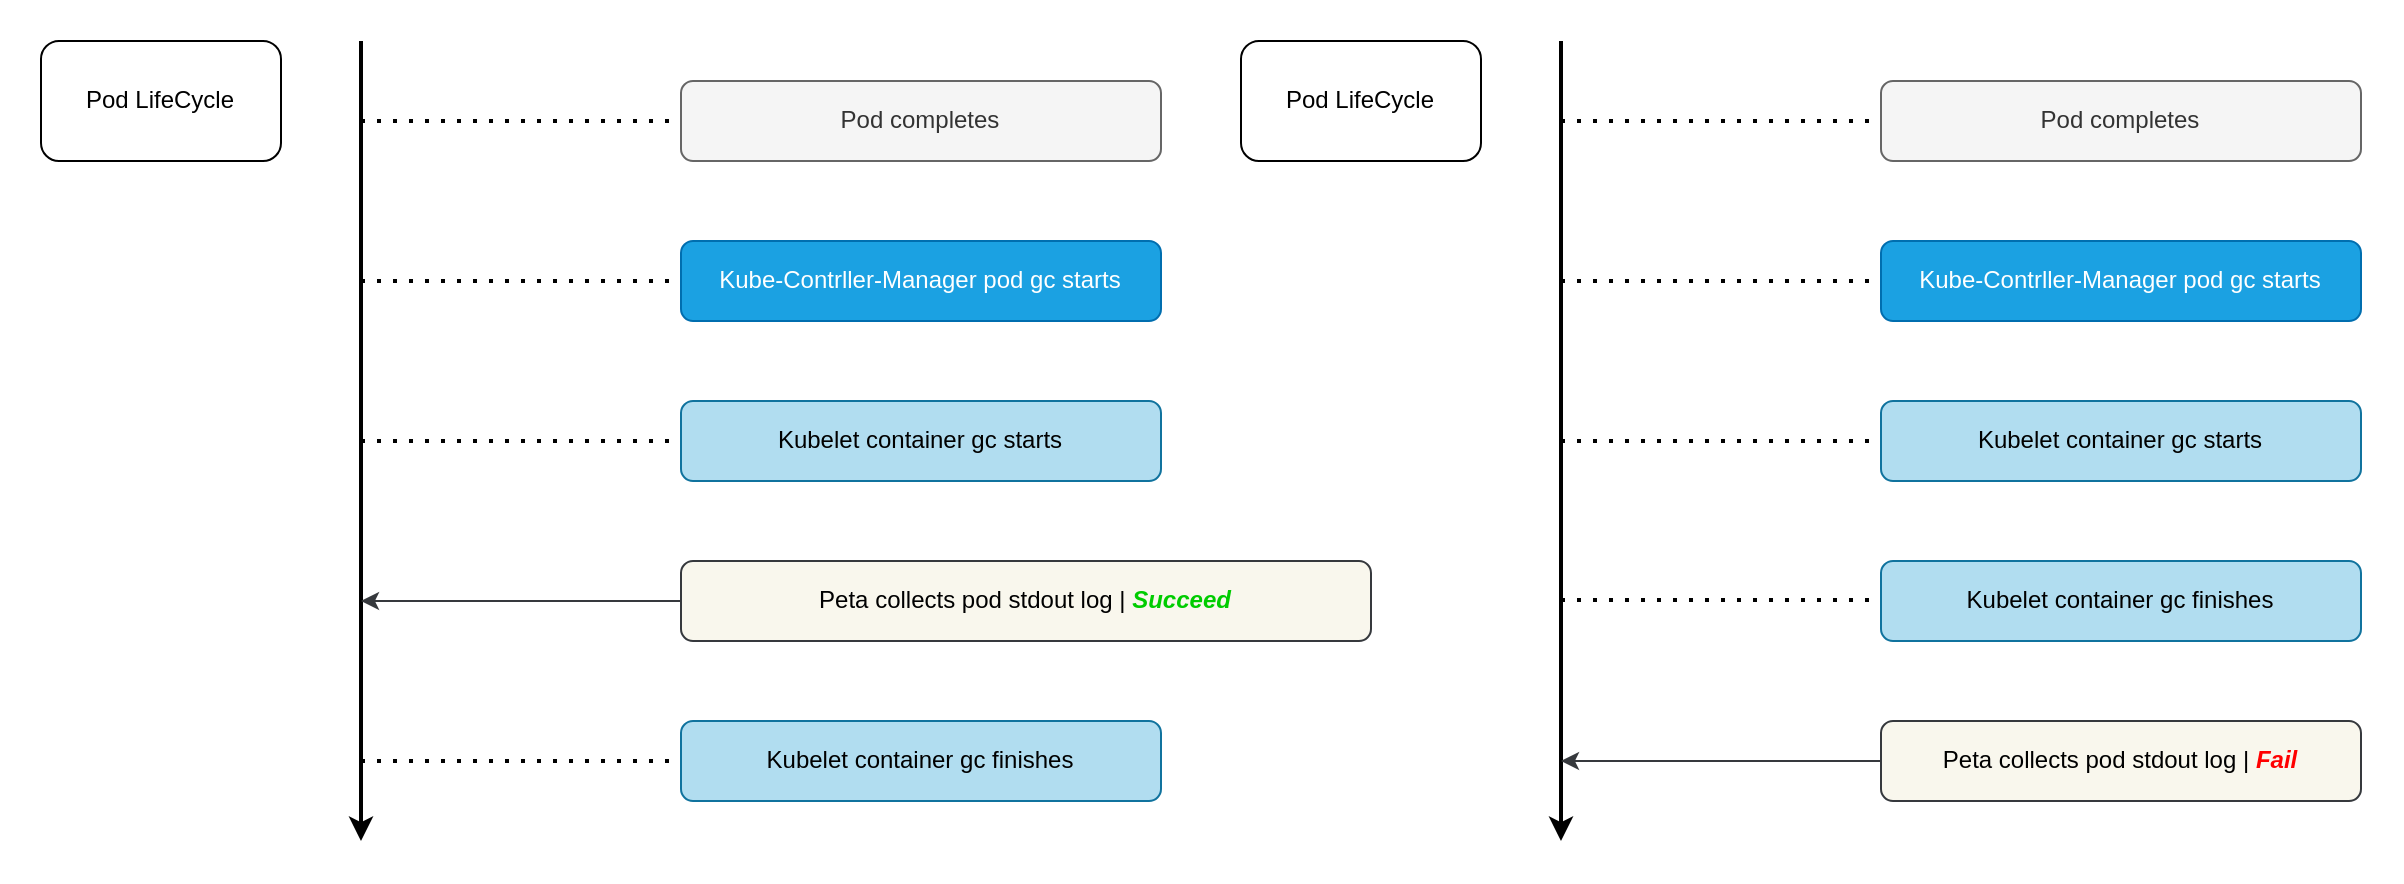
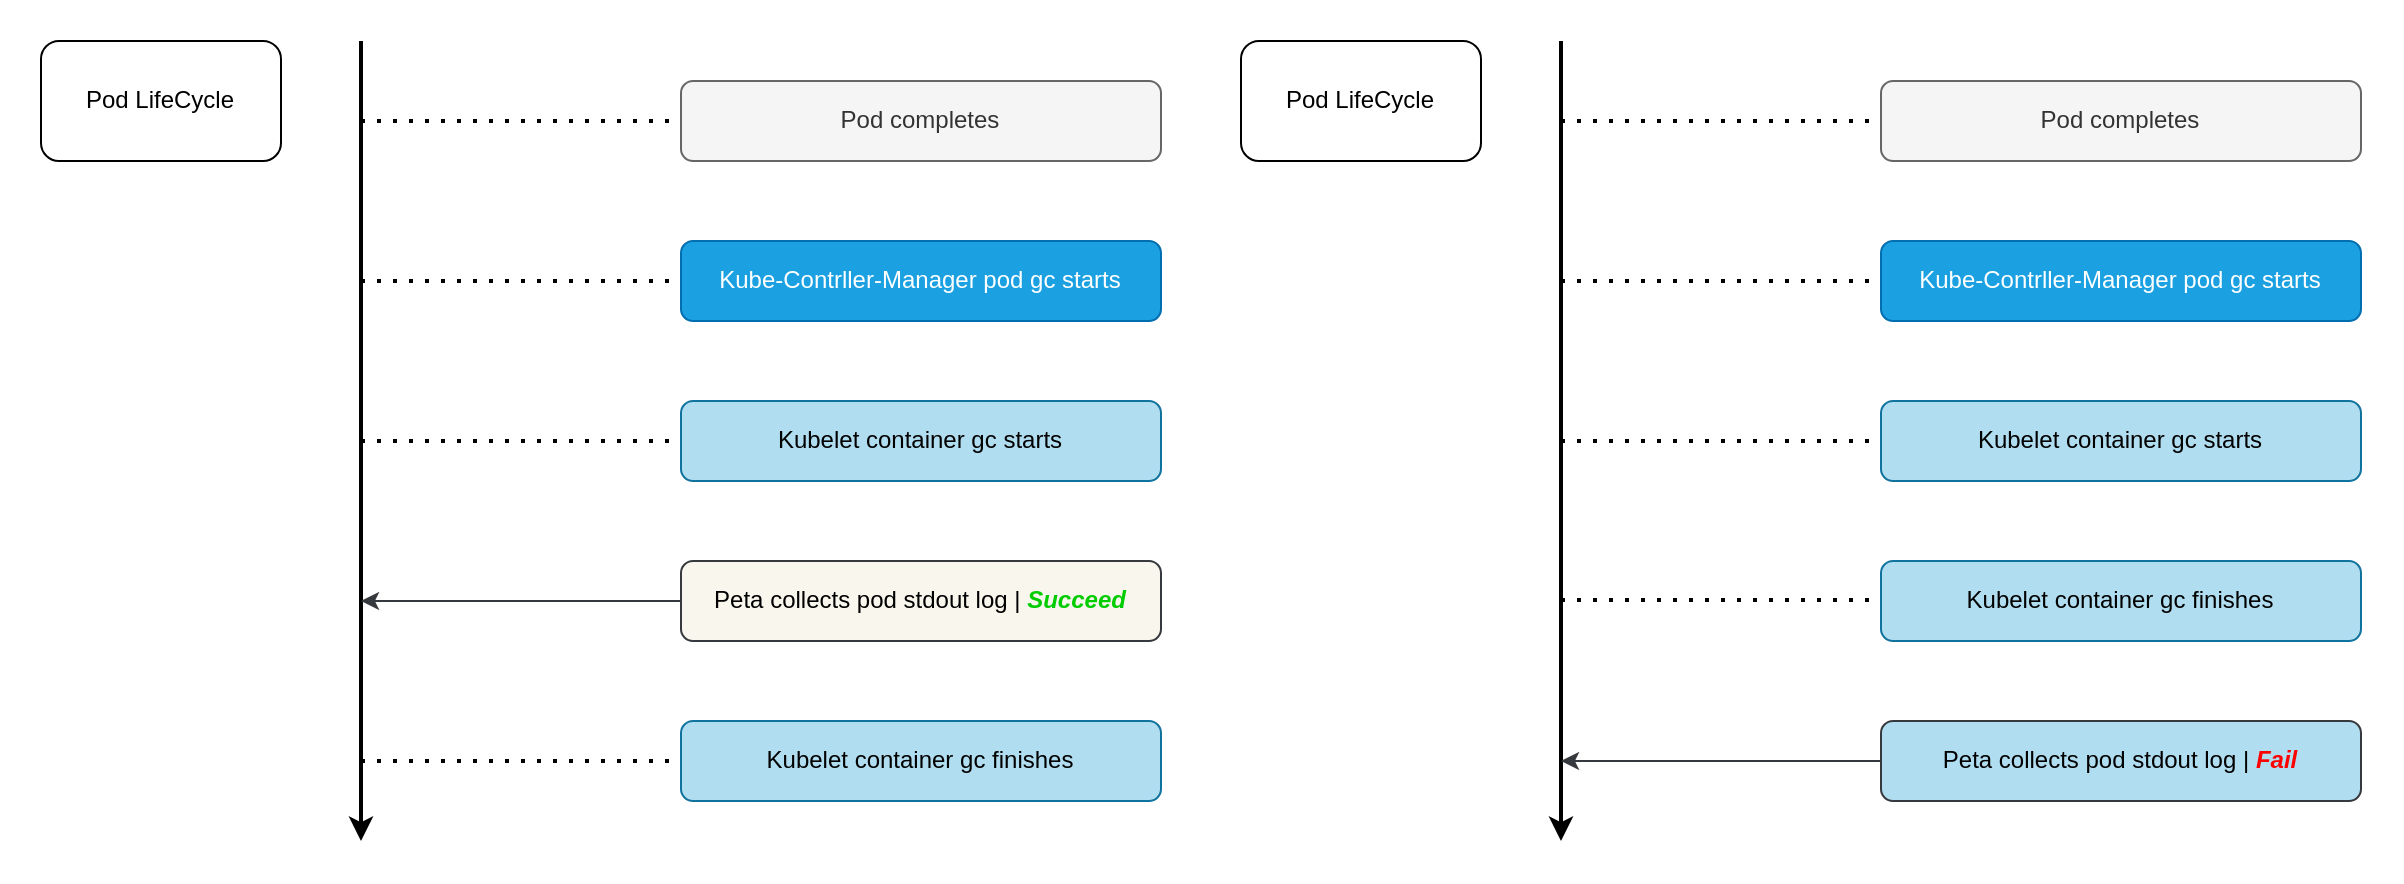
node "Peta collects pod stdout log | Succeed": size 690x80 -> 480x80
node "Peta collects pod stdout log | Fail": fillcolor #f9f7ed -> #b1ddf0
